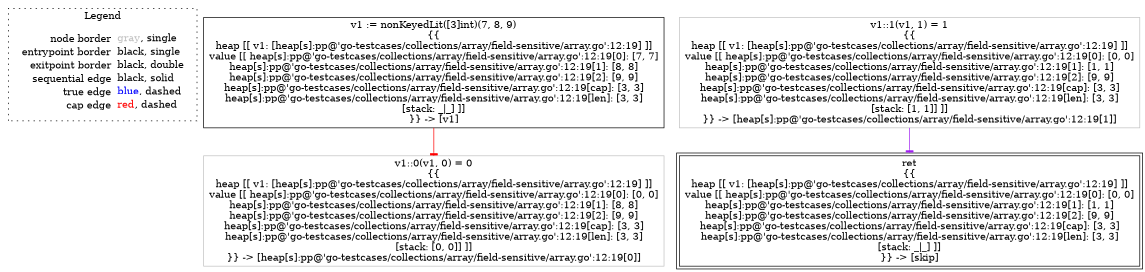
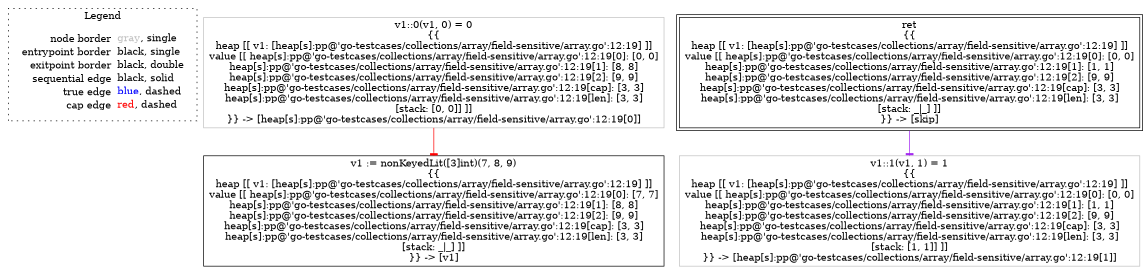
edge "v1::1(v1, 1) = 1" -> "ret": reversed
edge "v1 := nonKeyedLit([3]int)(7, 8, 9)" -> "v1::0(v1, 0) = 0": reversed
